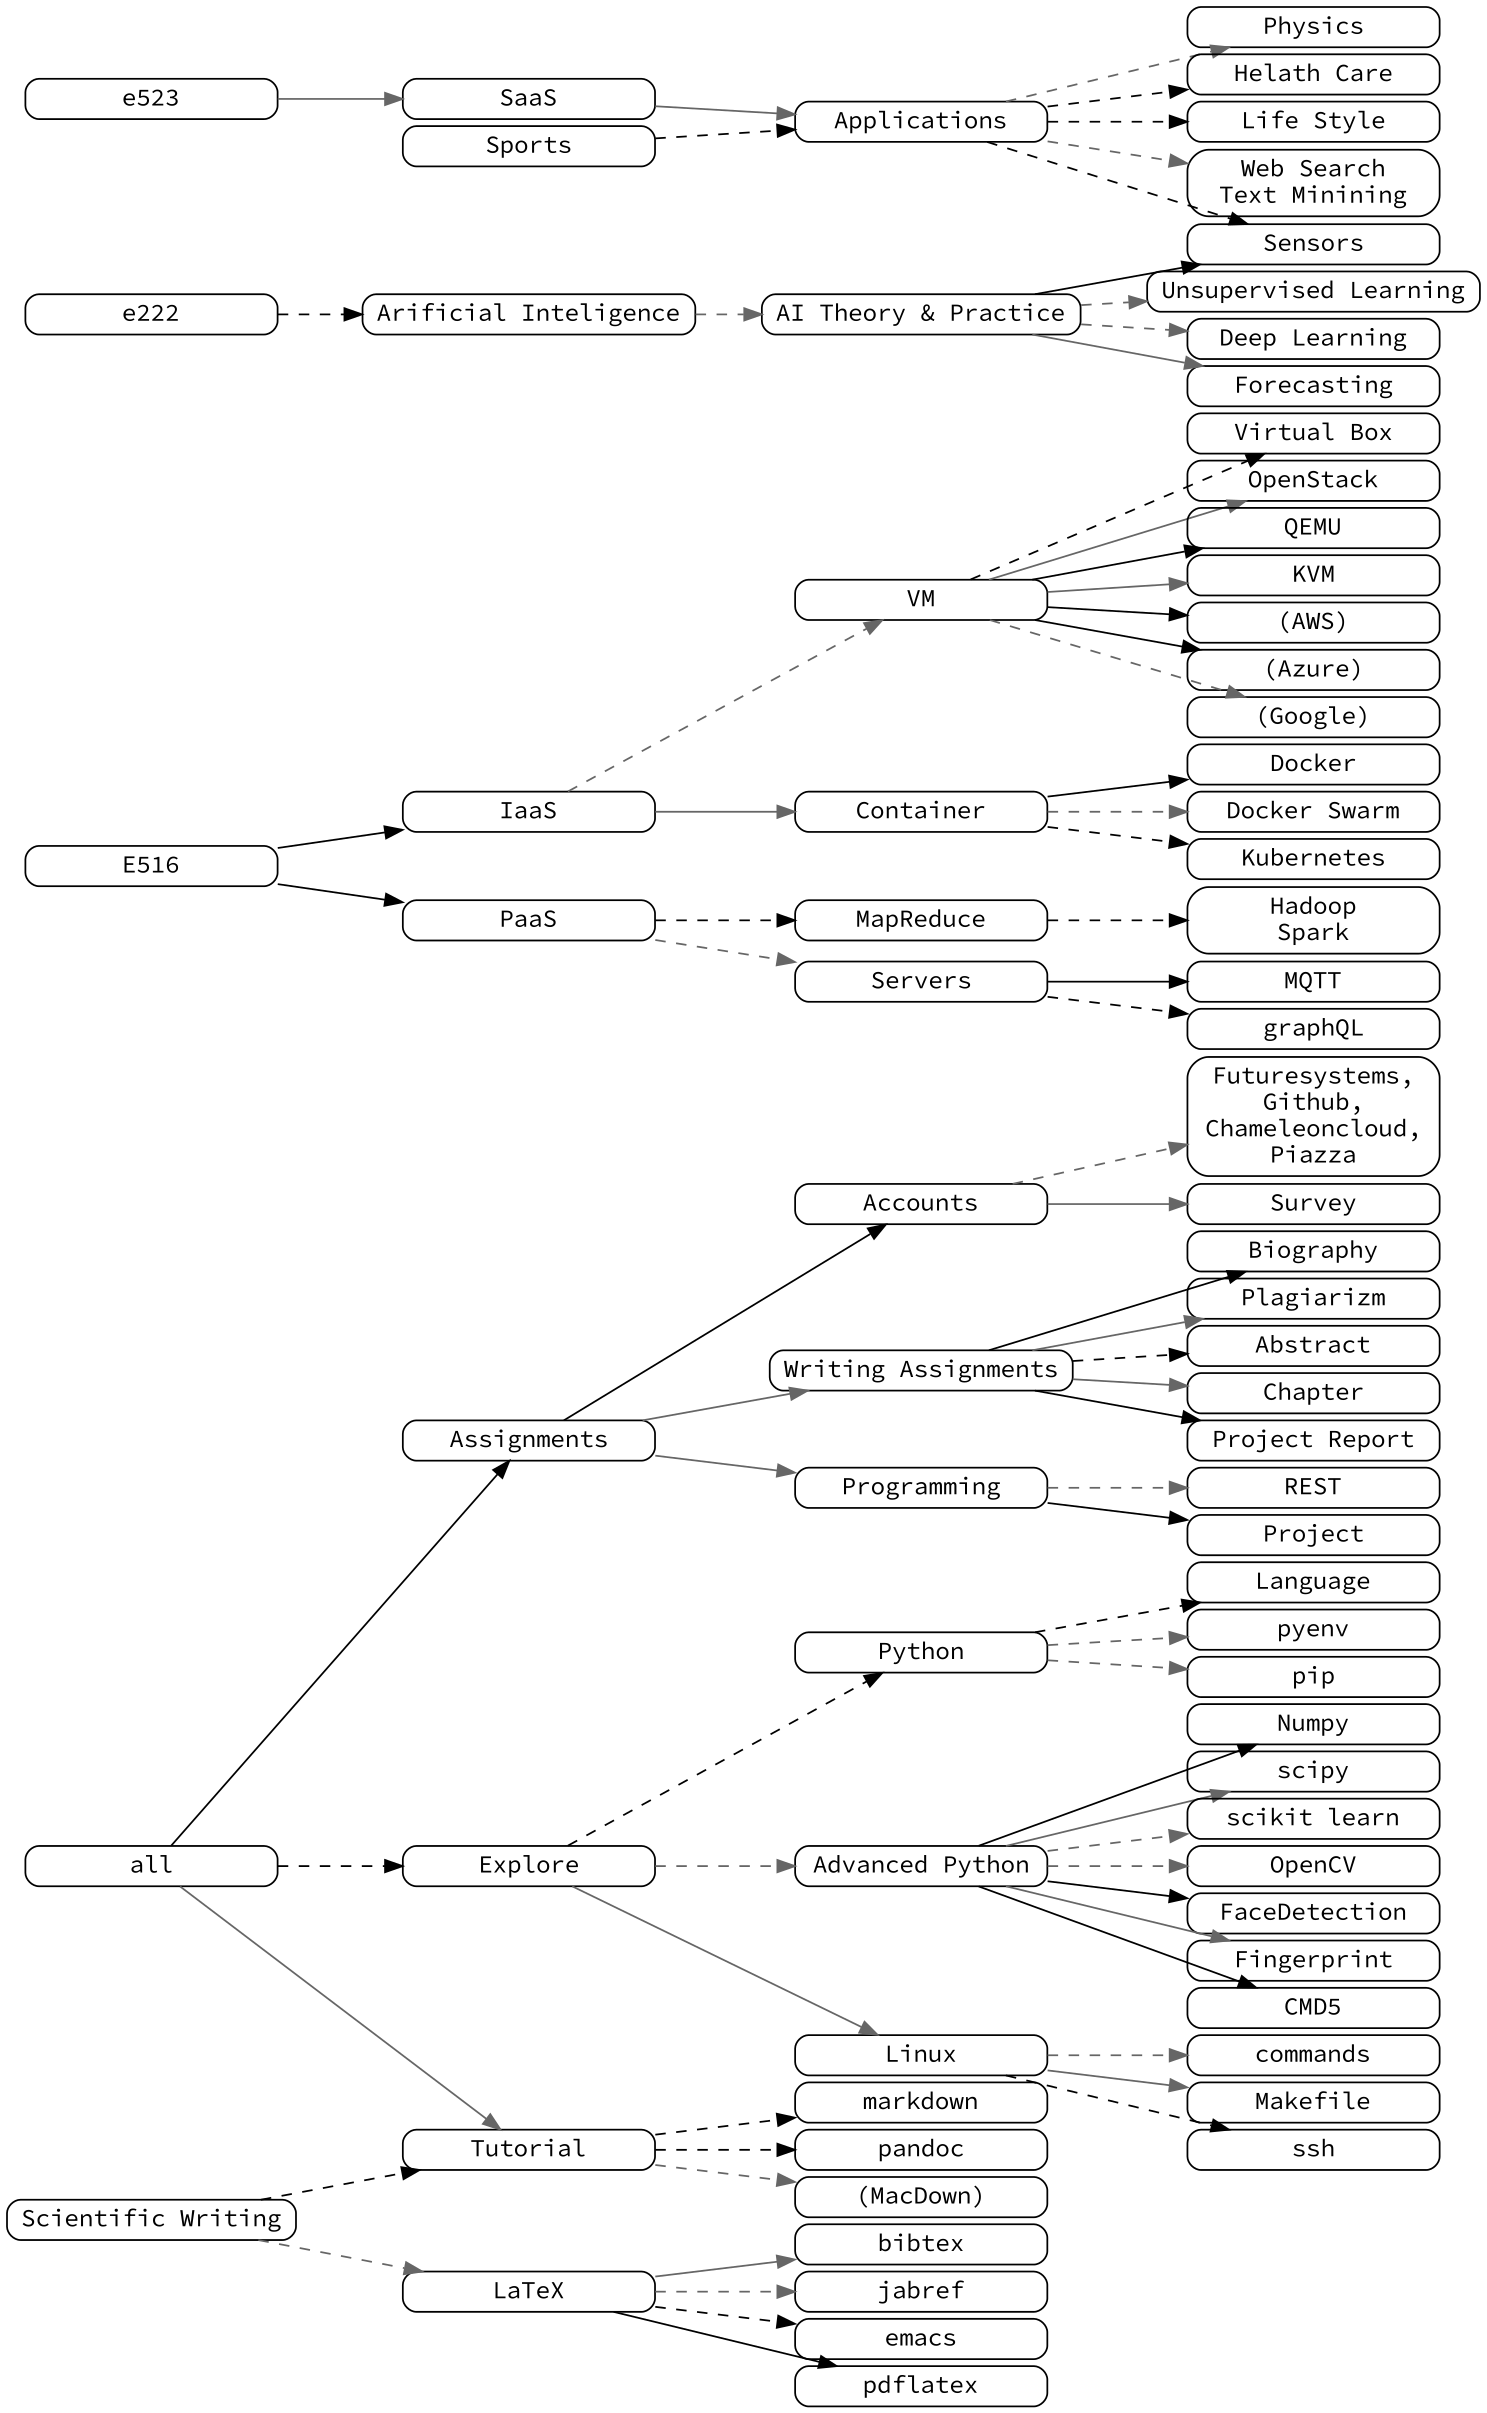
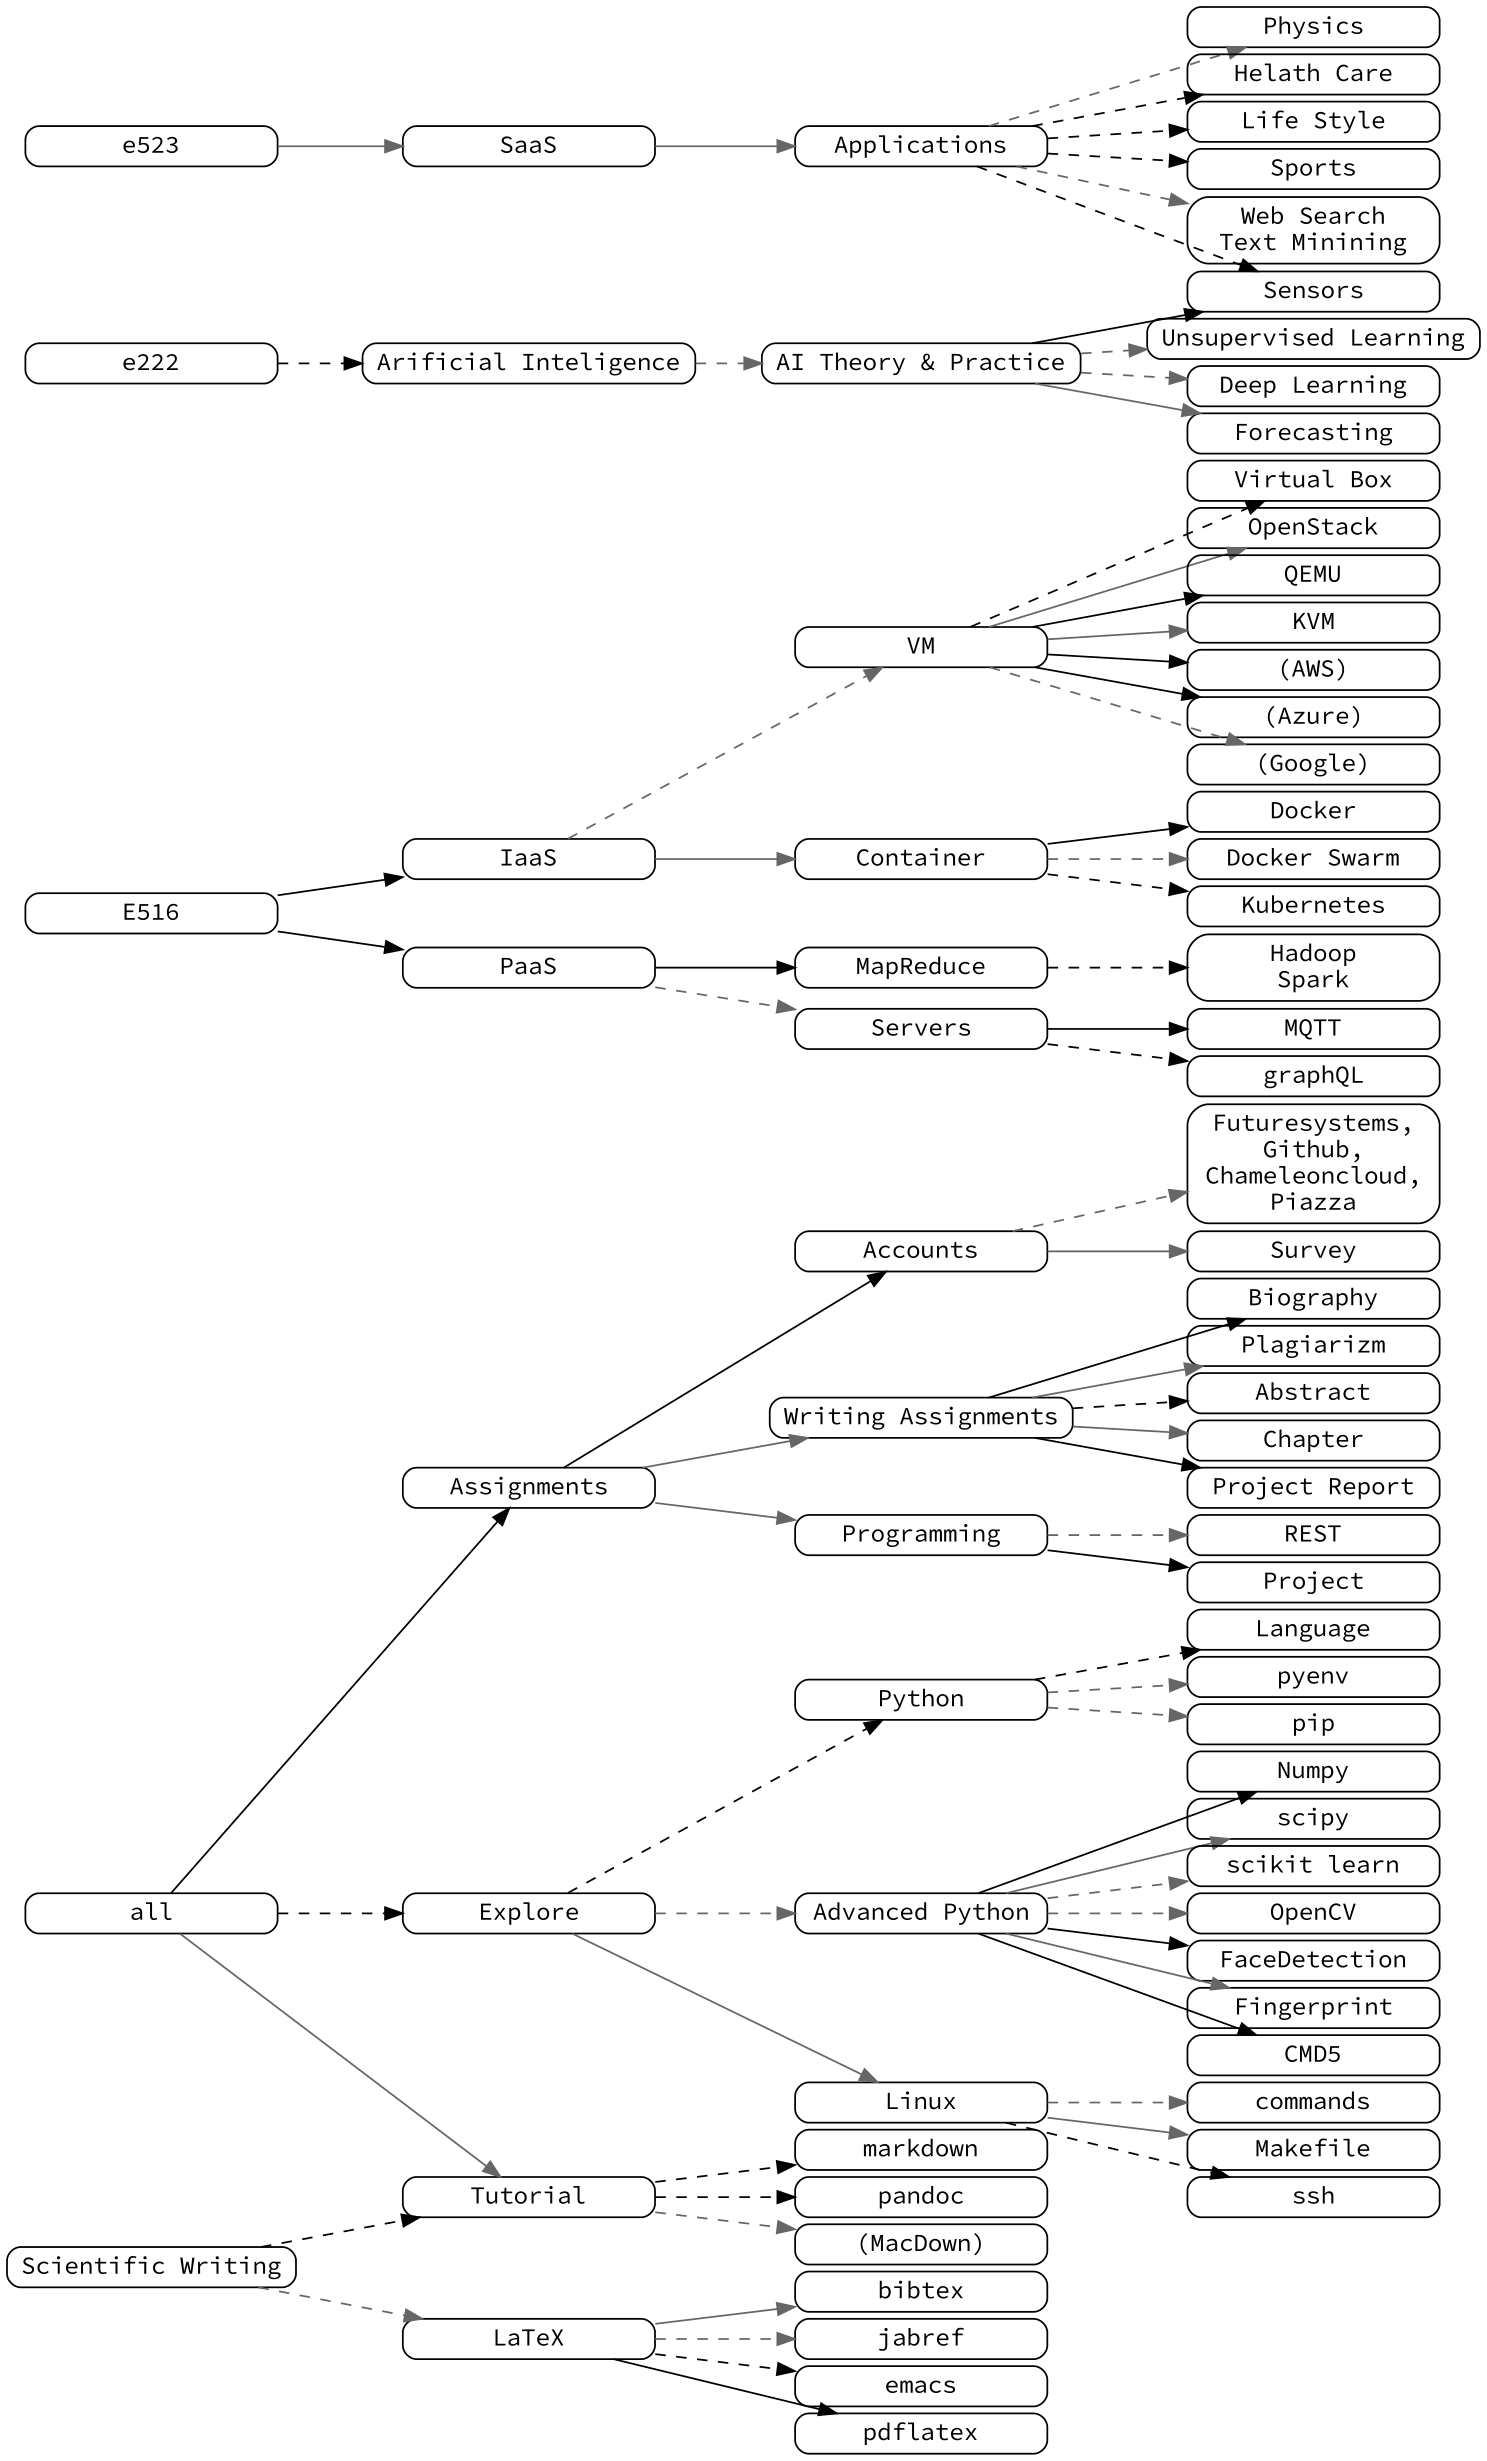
edge "Sports" -> "Applications": reversed
edge "PaaS" -> "MapReduce": style dashed -> solid
